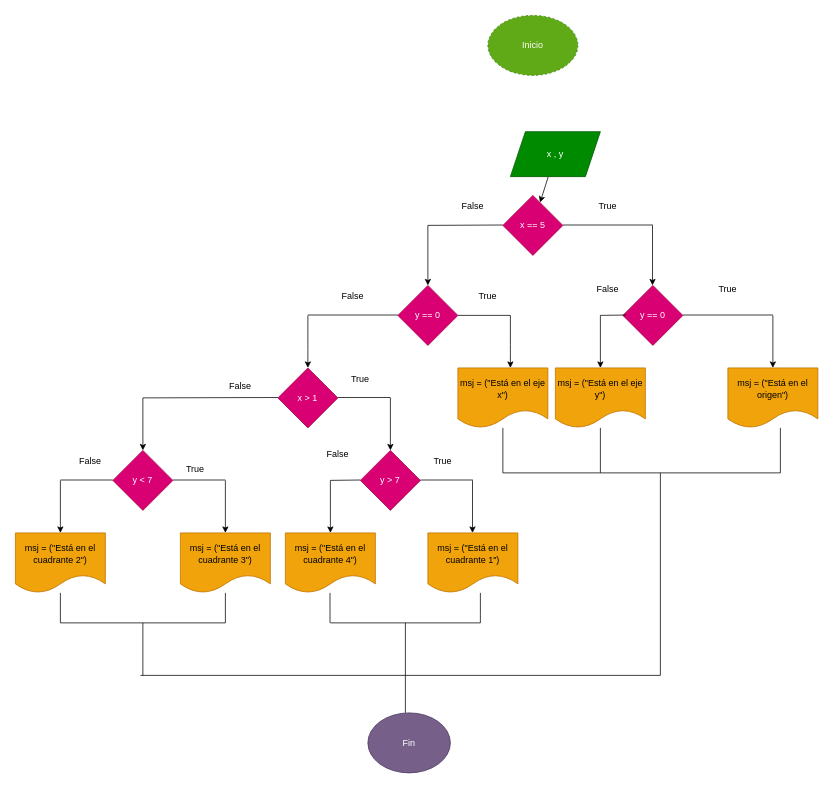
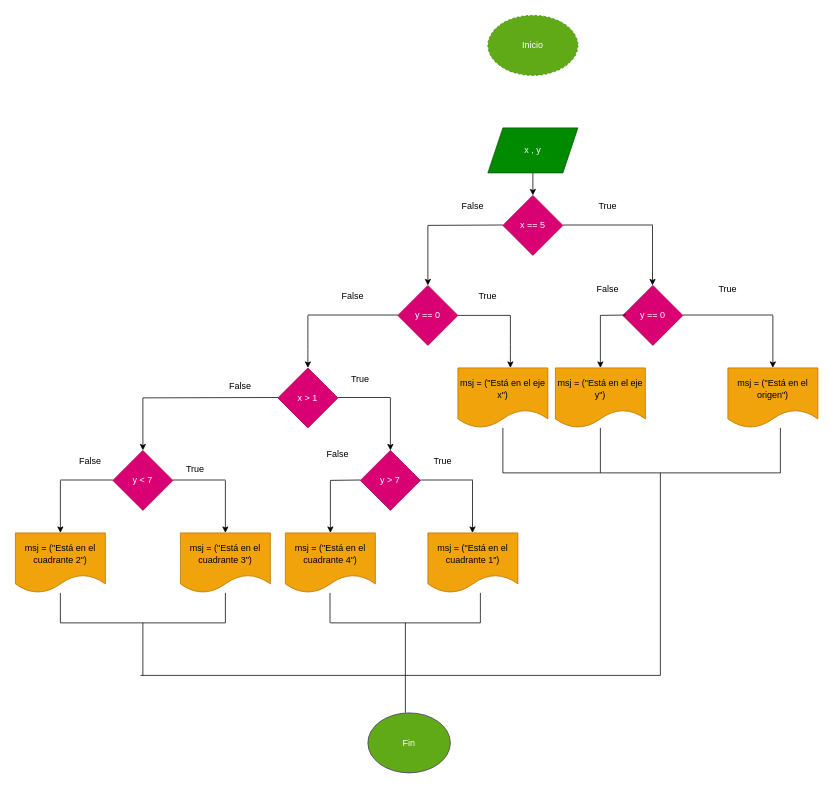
node "x , y": moved (555, 154) -> (533, 150)
node "Fin": fillcolor #76608a -> #60a917
